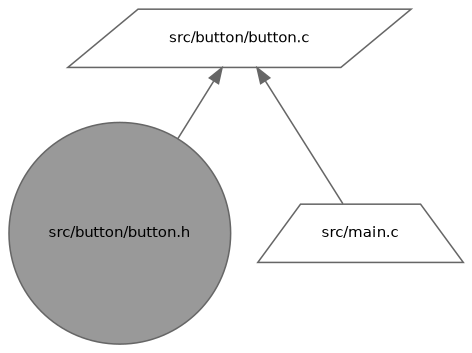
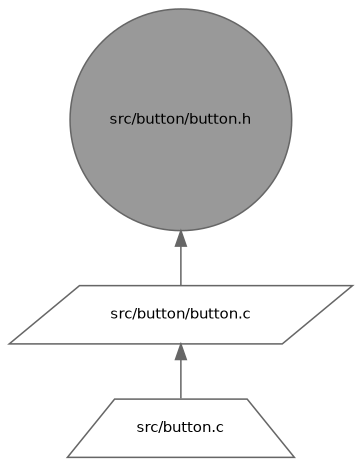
edge "src/button/button.h" -> "src/button/button.c": reversed
node "src/main.c": label "src/main.c" -> "src/button.c"
